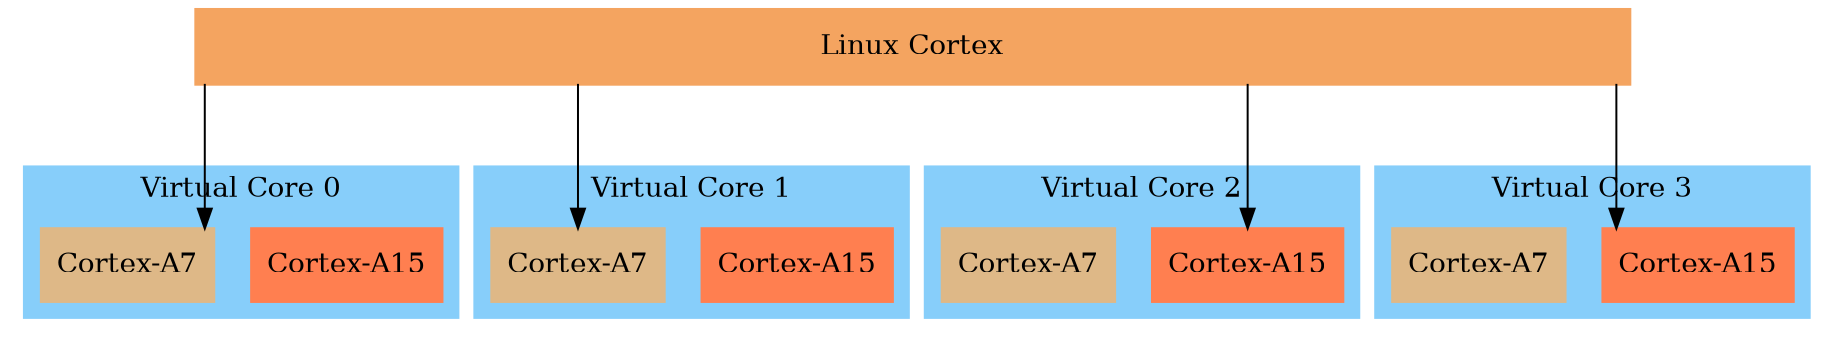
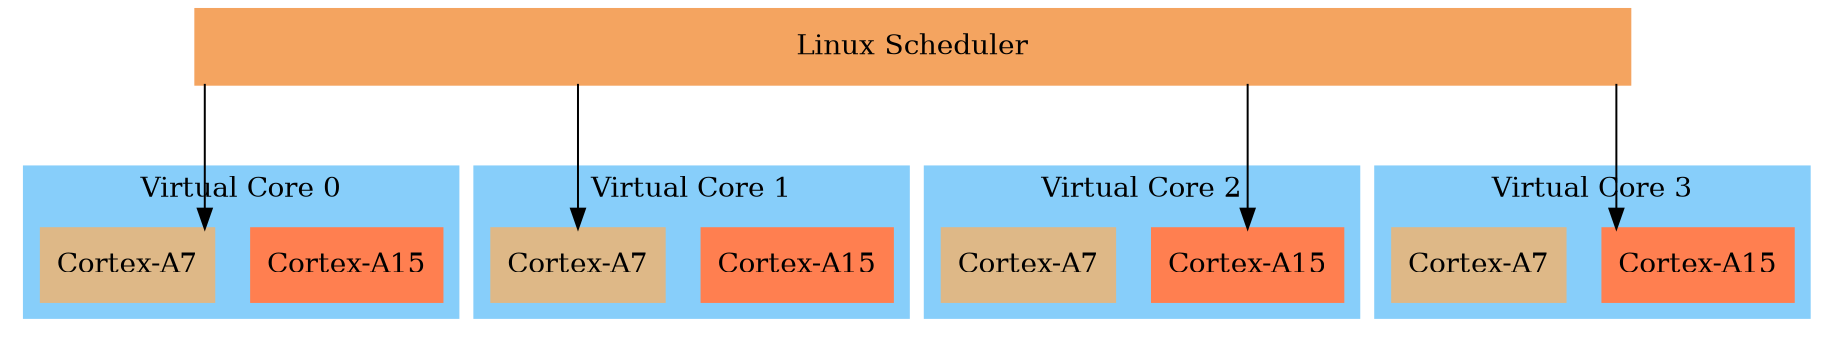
node "Linux Cortex": label "Linux Cortex" -> "Linux Scheduler"
